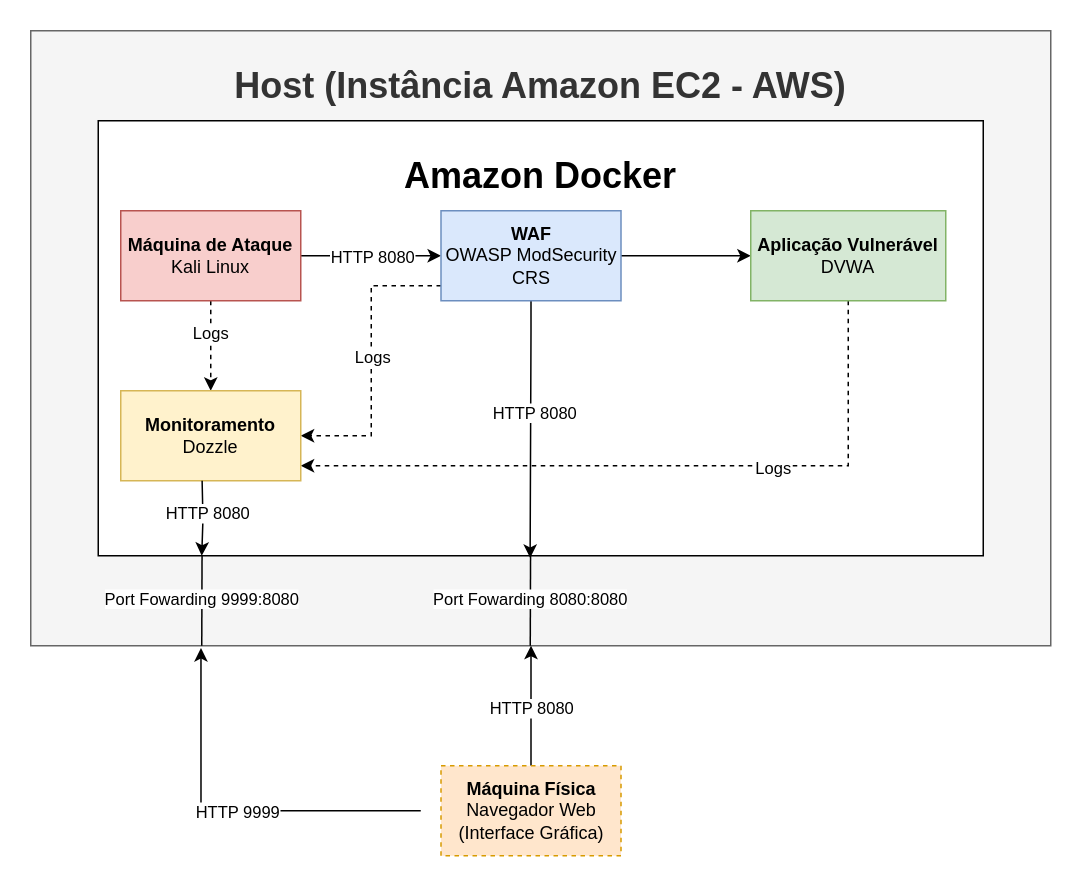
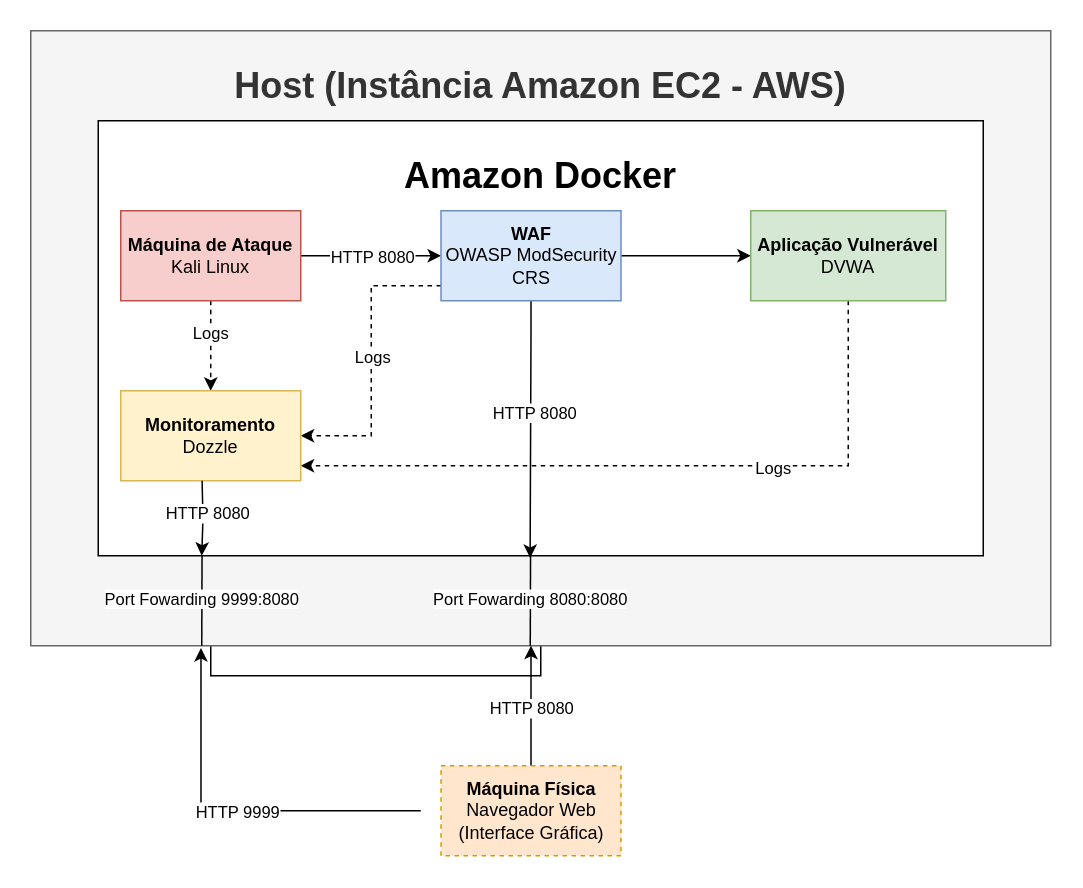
edge "Host (Instância Amazon EC2 - AWS)" -> "Amazon Docker": now "Host (Instância Amazon EC2 - AWS)" -> "Monitoramento Dozzle"
